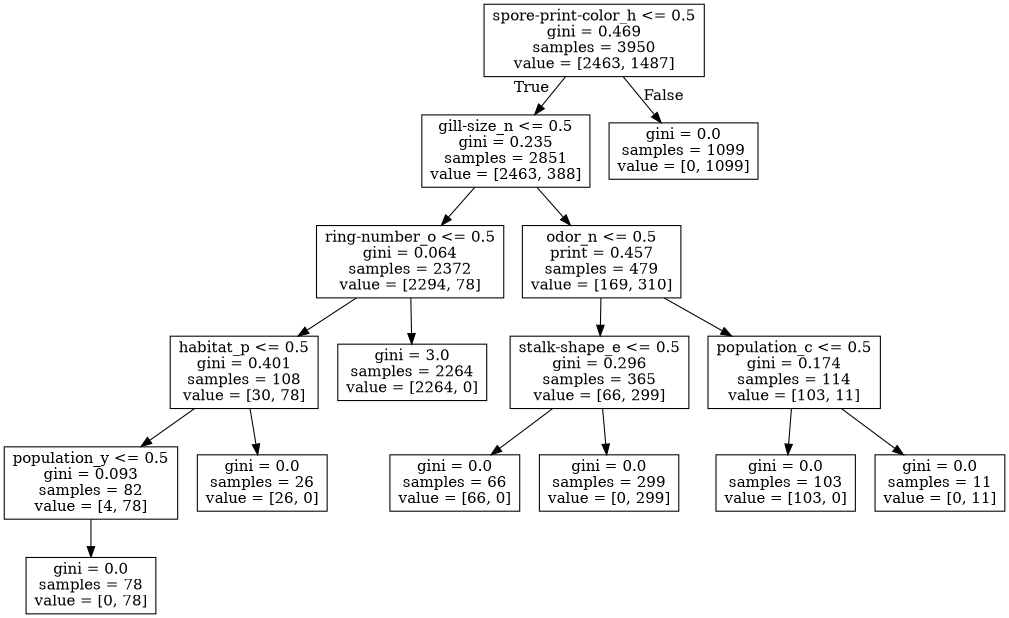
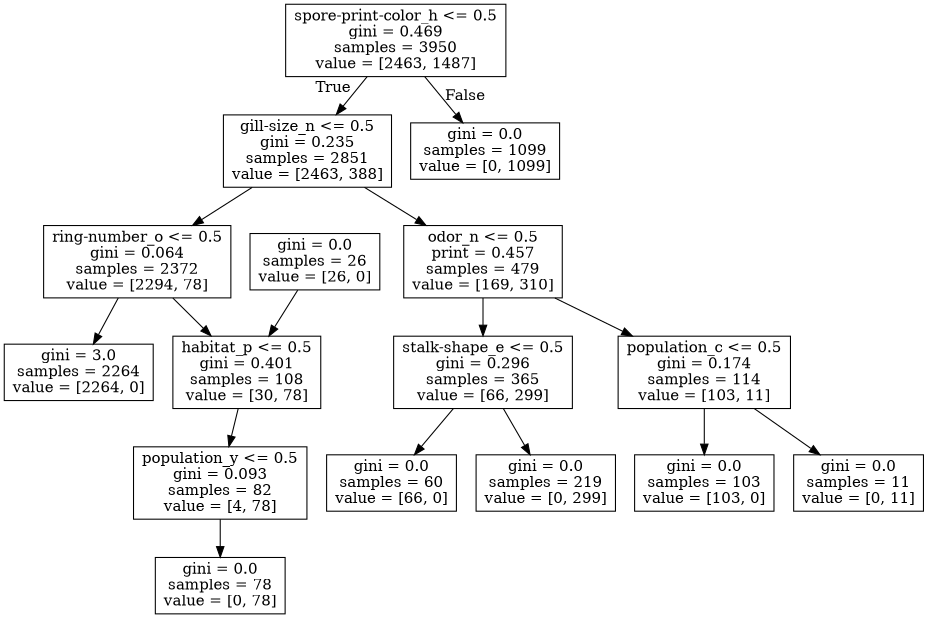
edge "habitat_p <= 0.5 gini = 0.401 samples = 108 value = [30, 78]" -> "gini = 0.0 samples = 26 value = [26, 0]": reversed
node "gini = 0.0 samples = 66 value = [66, 0]": label "gini = 0.0 samples = 66 value = [66, 0]" -> "gini = 0.0 samples = 60 value = [66, 0]"
node "gini = 0.0 samples = 299 value = [0, 299]": label "gini = 0.0 samples = 299 value = [0, 299]" -> "gini = 0.0 samples = 219 value = [0, 299]"
